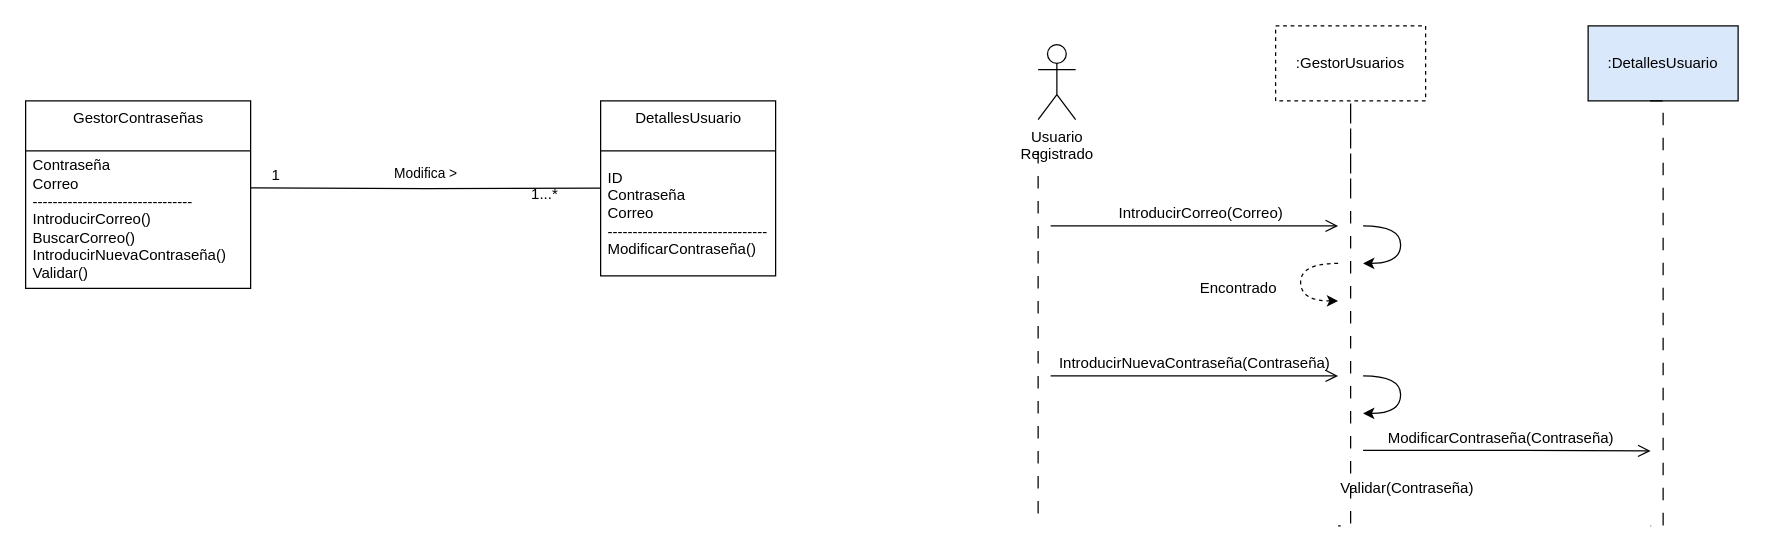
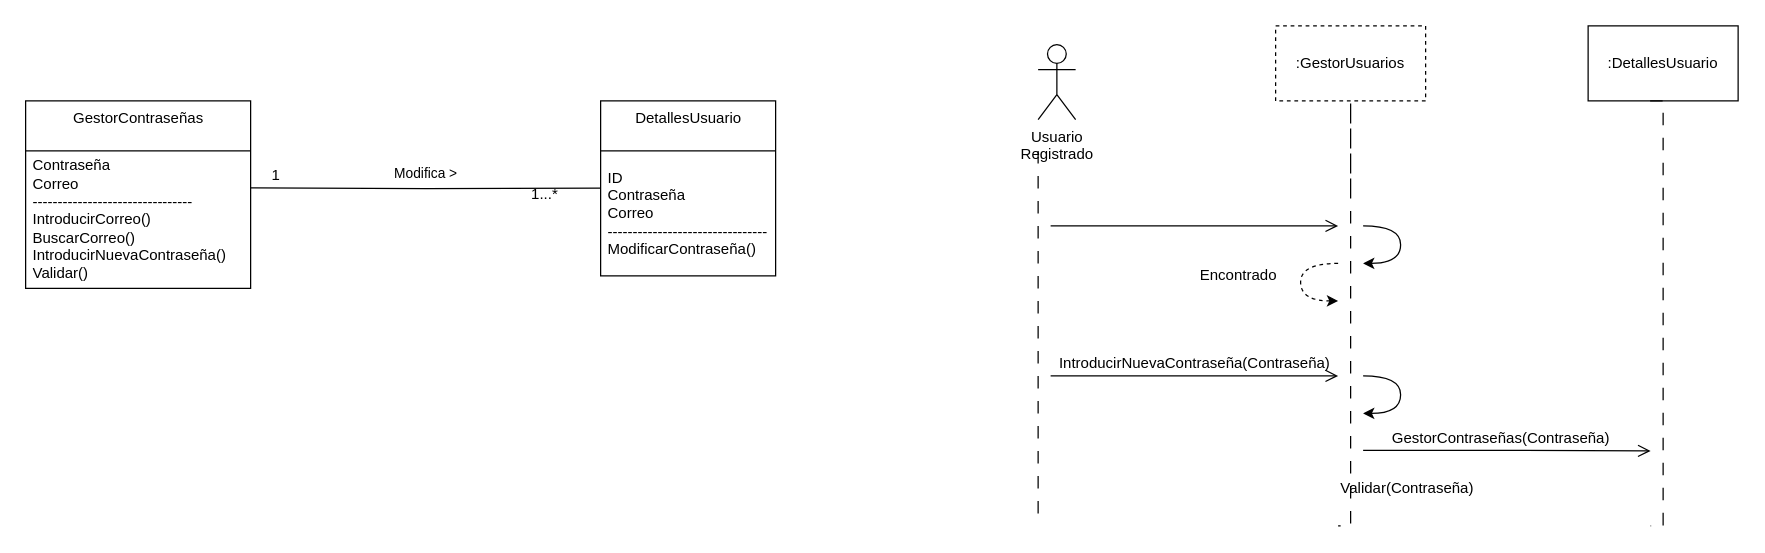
node ":DetallesUsuario": fillcolor #dae8fc -> #ffffff
node "IntroducirCorreo(Correo)": removed
node "Encontrado": moved (1238, 288) -> (1238, 276)
node "ModificarContraseña(Contraseña)": label "ModificarContraseña(Contraseña)" -> "GestorContraseñas(Contraseña)"
